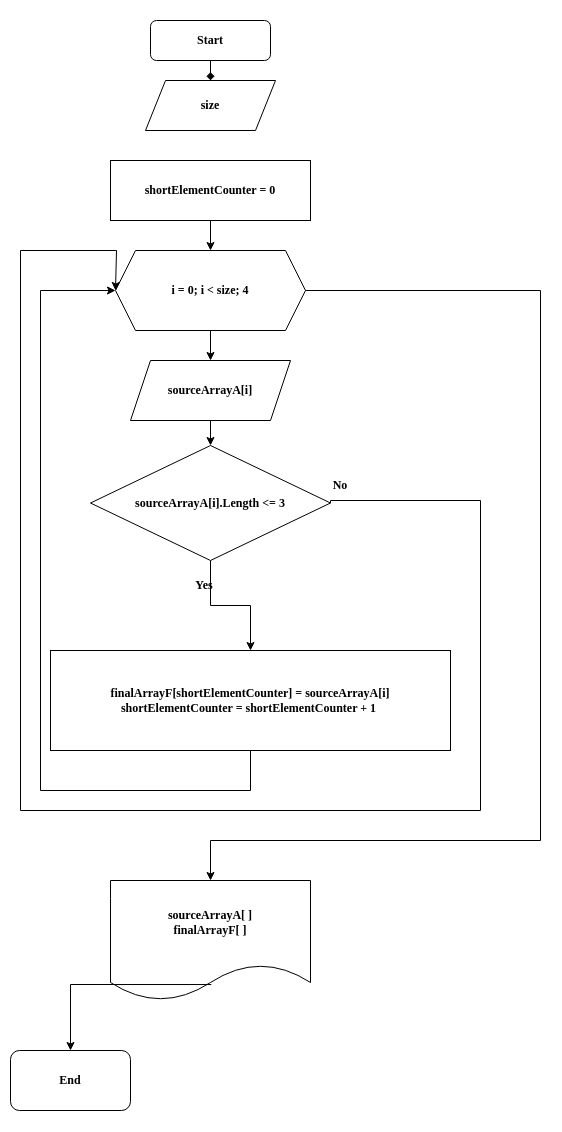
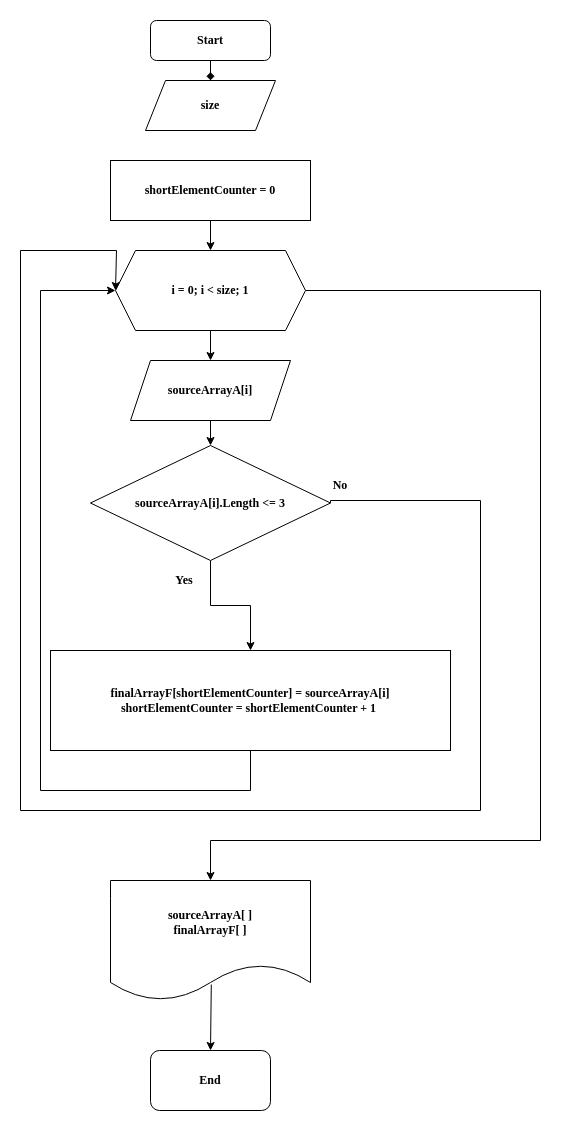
node "i = 0; i < size; 4": label "i = 0; i < size; 4" -> "i = 0; i < size; 1"
node "Yes": moved (205, 586) -> (185, 581)
node "End": moved (71, 1081) -> (211, 1081)
